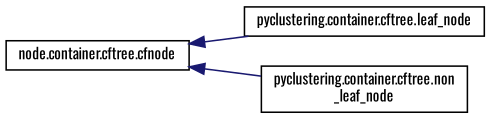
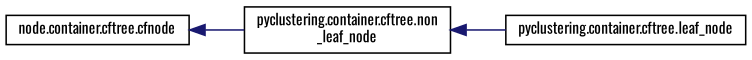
edge "pyclustering.container.cftree.leaf_node" -> "node.container.cftree.cfnode": now "pyclustering.container.cftree.leaf_node" -> "pyclustering.container.cftree.non _leaf_node"
